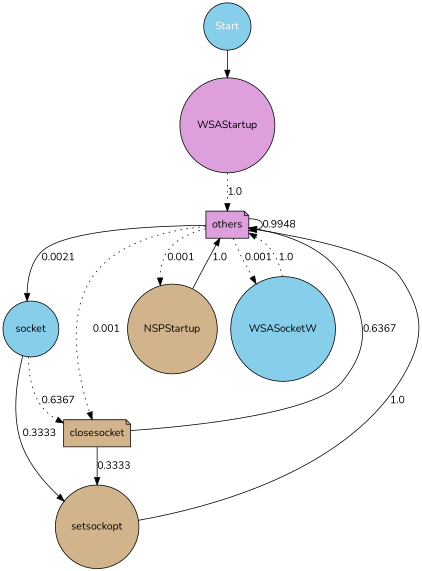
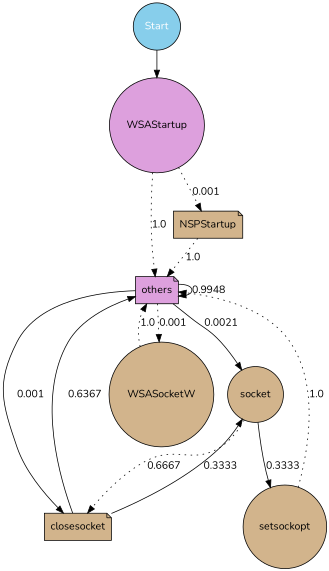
edge "others" -> "NSPStartup": now "WSAStartup" -> "NSPStartup"
edge "NSPStartup" -> "others": style solid -> dotted
edge "others" -> "closesocket": style dotted -> solid
node "socket": fillcolor skyblue -> tan
node "NSPStartup": shape circle -> note
node "WSASocketW": fillcolor skyblue -> tan
edge "setsockopt" -> "others": style solid -> dotted
edge "socket" -> "closesocket": label "0.6367" -> "0.6667"
edge "closesocket" -> "setsockopt": now "closesocket" -> "socket"
